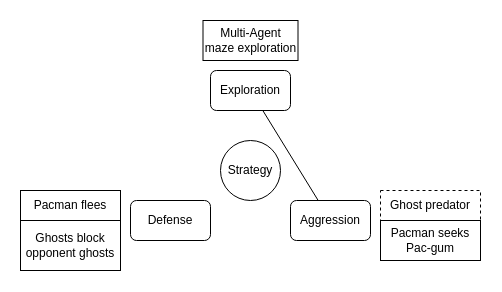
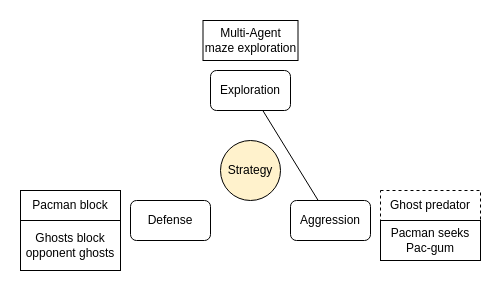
node "Strategy": fillcolor #ffffff -> #fff2cc
node "Pacman flees": label "Pacman flees" -> "Pacman block"
